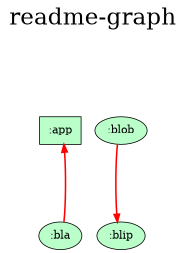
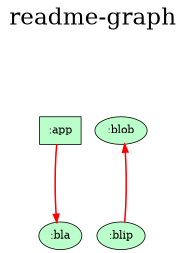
edge ":blob" -> ":blip": reversed
edge ":bla" -> ":app": reversed
